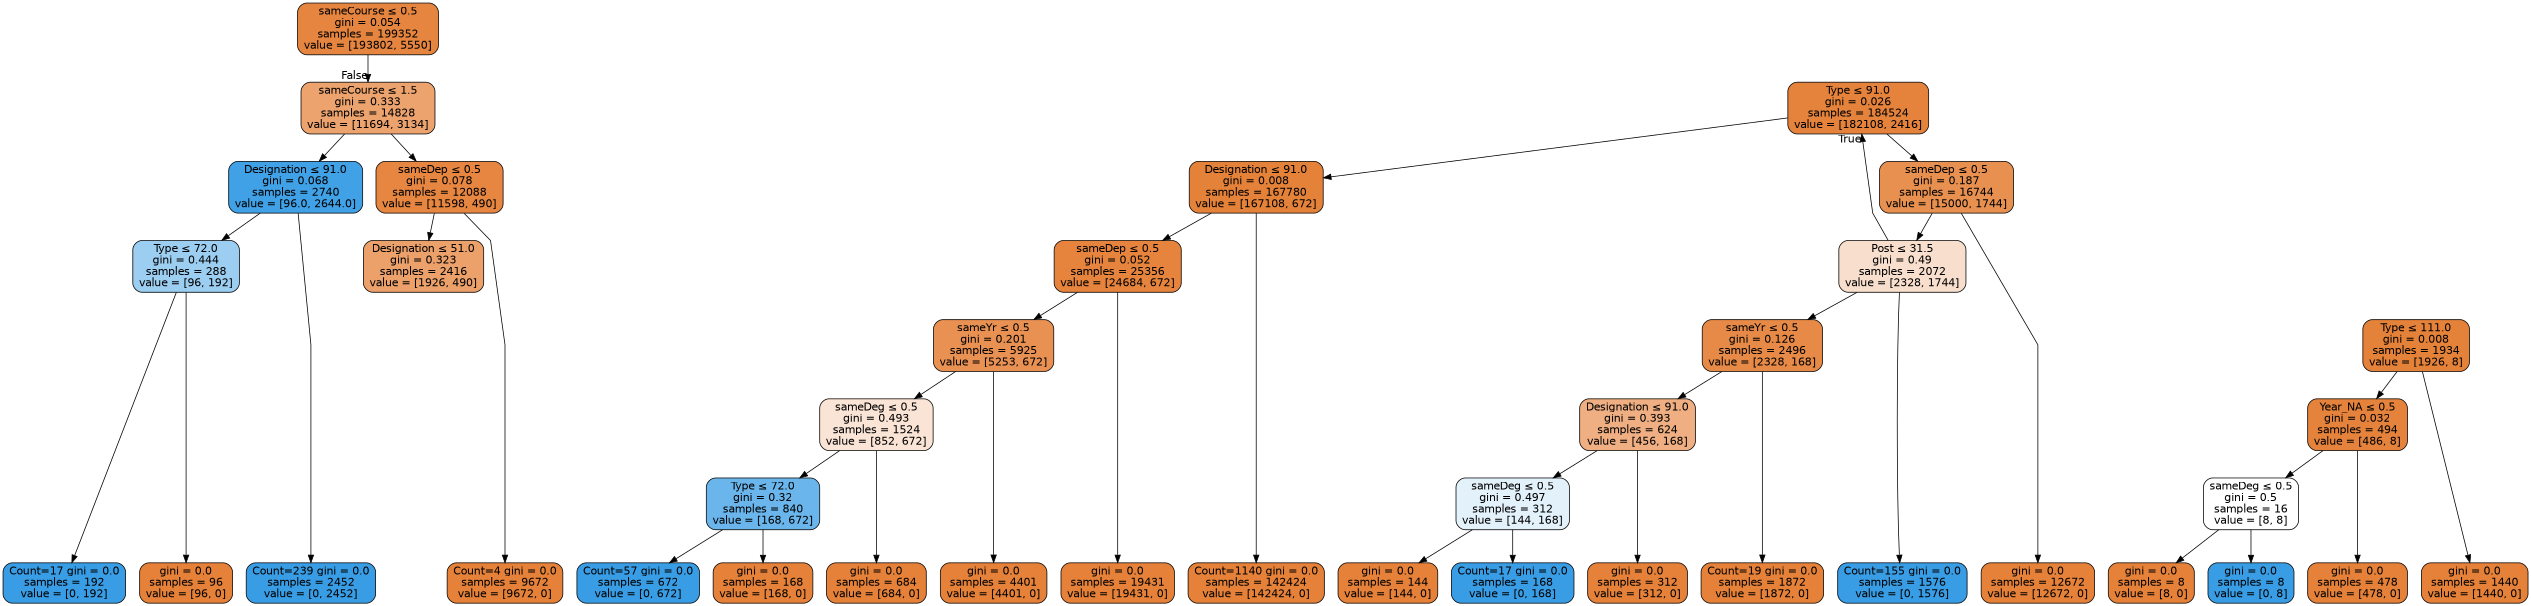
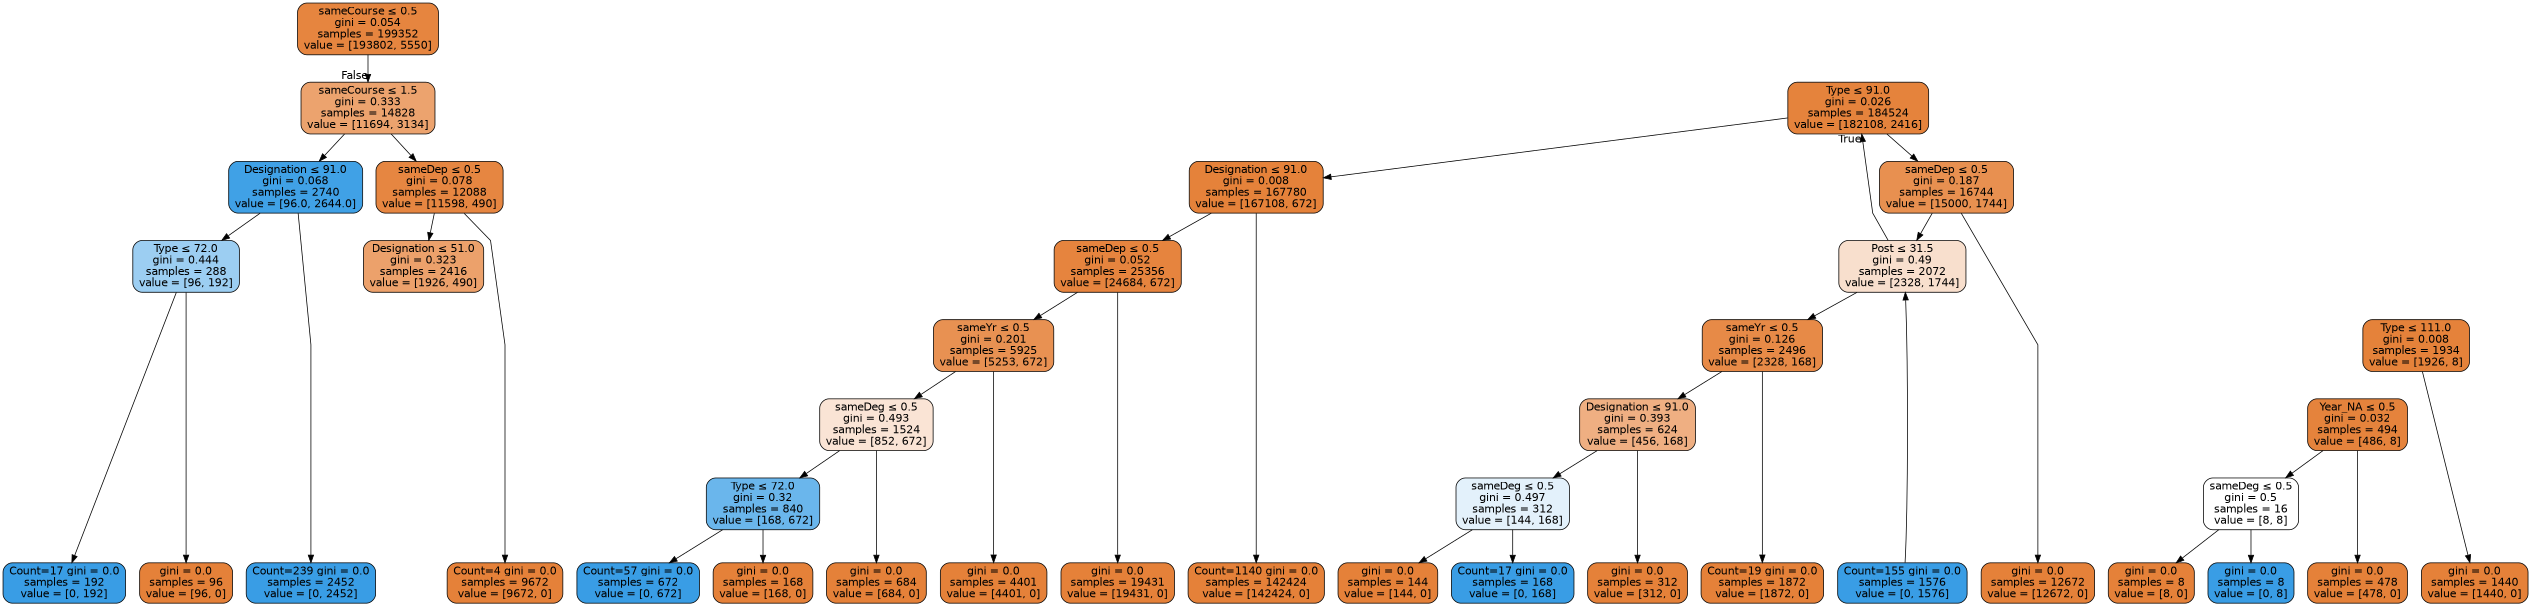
edge "Type ≤ 111.0" -> "Year_NA ≤ 0.5": removed
edge "Post ≤ 31.5" -> "Count=155 gini = 0.0": reversed
